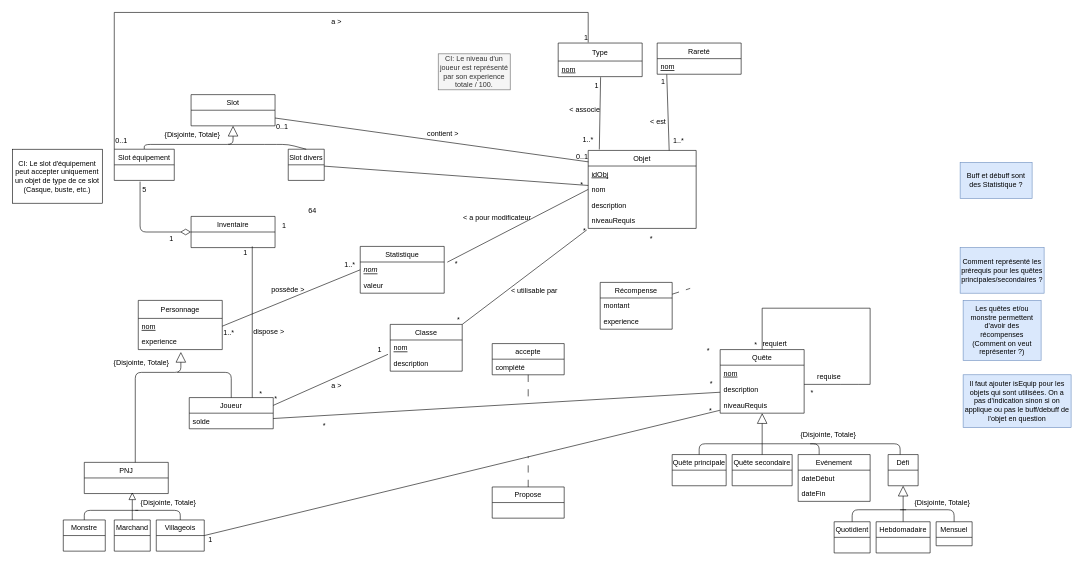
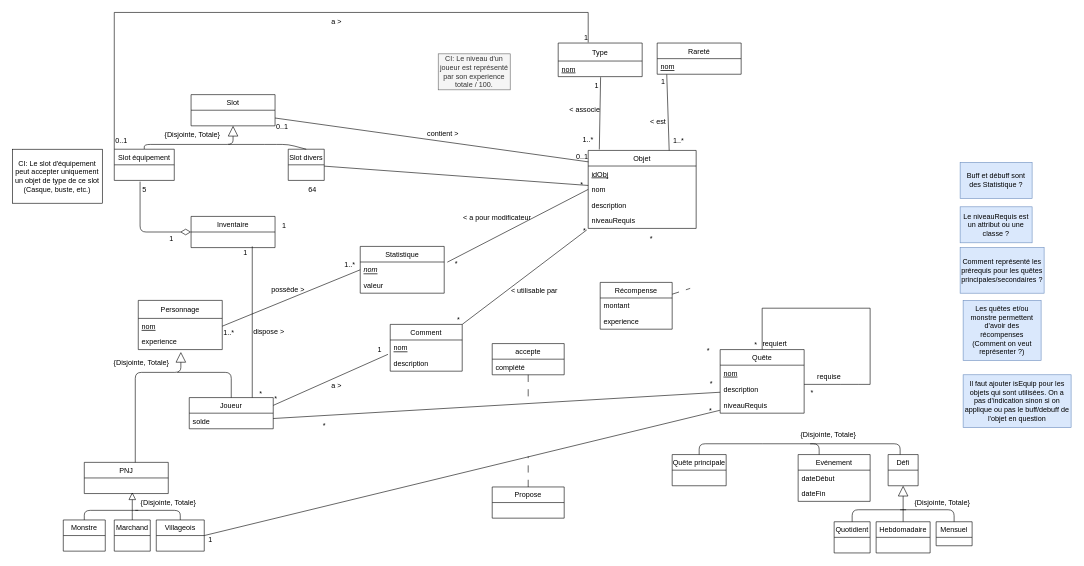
node "64": moved (312, 210) -> (312, 189)
node "Le niveauRequis est un attribut ou une classe ?": added
node "Classe": label "Classe" -> "Comment"
edge "Quête secondaire" -> "Quête": removed
node "Quête secondaire": removed
